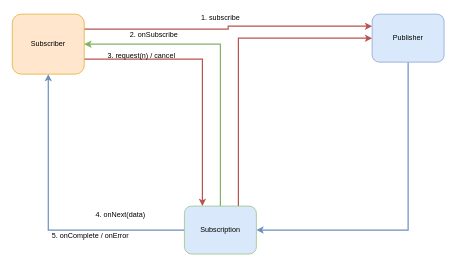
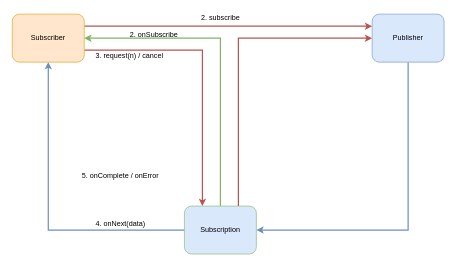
node "1. subscribe": label "1. subscribe" -> "2. subscribe"
node "Subscriber": size 72x60 -> 72x48
node "3. request(n) / cancel": moved (141, 56) -> (129, 56)
node "4. onNext(data)": moved (120, 215) -> (120, 224)
node "5. onComplete / onError": moved (90, 236) -> (120, 176)
